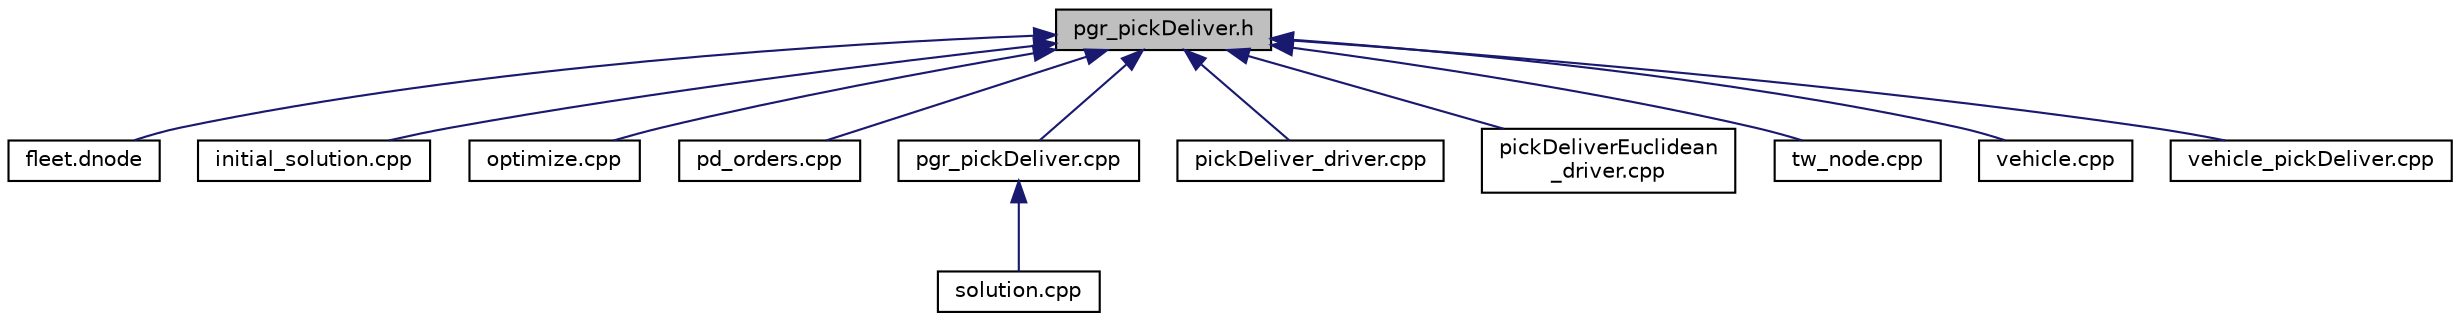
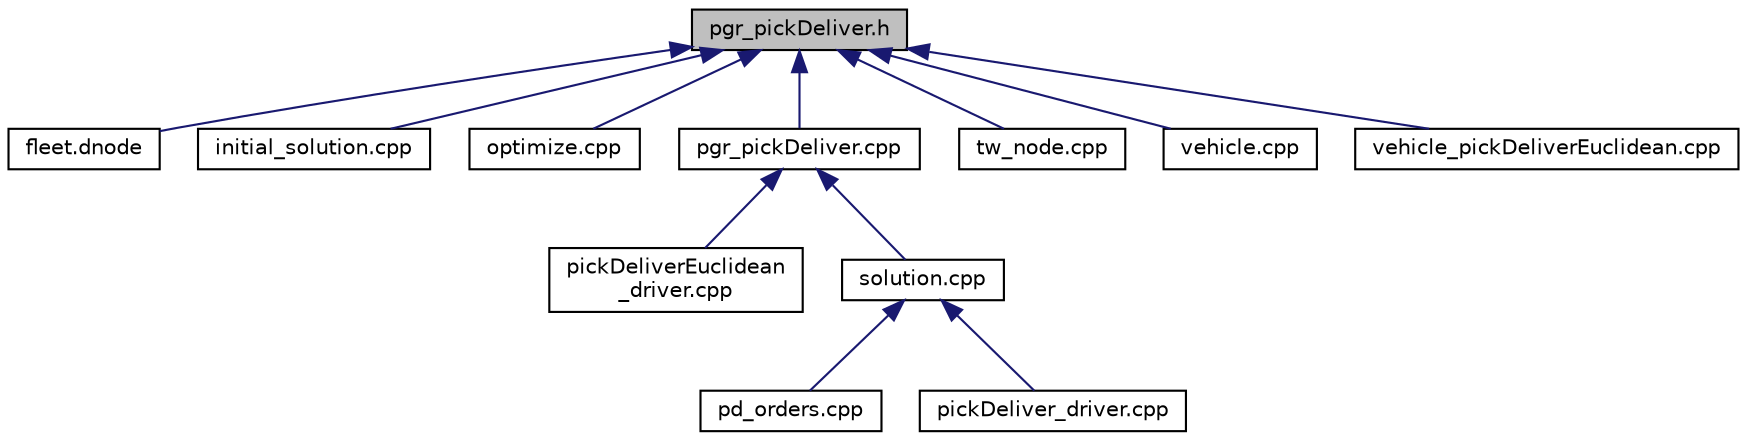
edge "pickDeliverEuclidean _driver.cpp" -> "pgr_pickDeliver.h": now "pickDeliverEuclidean _driver.cpp" -> "pgr_pickDeliver.cpp"
edge "pd_orders.cpp" -> "pgr_pickDeliver.h": now "pd_orders.cpp" -> "solution.cpp"
edge "pickDeliver_driver.cpp" -> "pgr_pickDeliver.h": now "pickDeliver_driver.cpp" -> "solution.cpp"
node "vehicle_pickDeliver.cpp": label "vehicle_pickDeliver.cpp" -> "vehicle_pickDeliverEuclidean.cpp"
